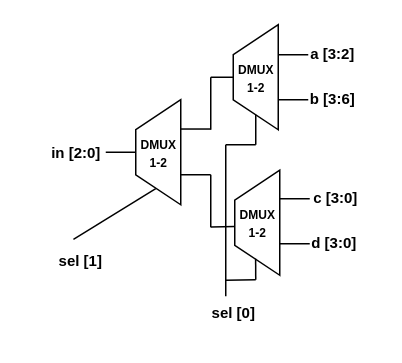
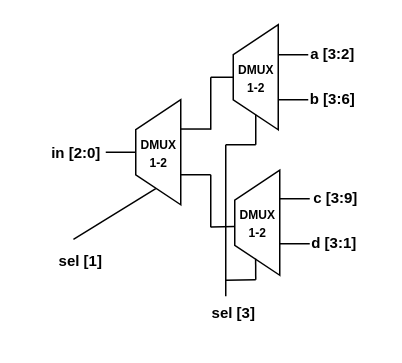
node "c [3:0]": label "c [3:0]" -> "c [3:9]"
node "d [3:0]": label "d [3:0]" -> "d [3:1]"
node "sel [0]": label "sel [0]" -> "sel [3]"
